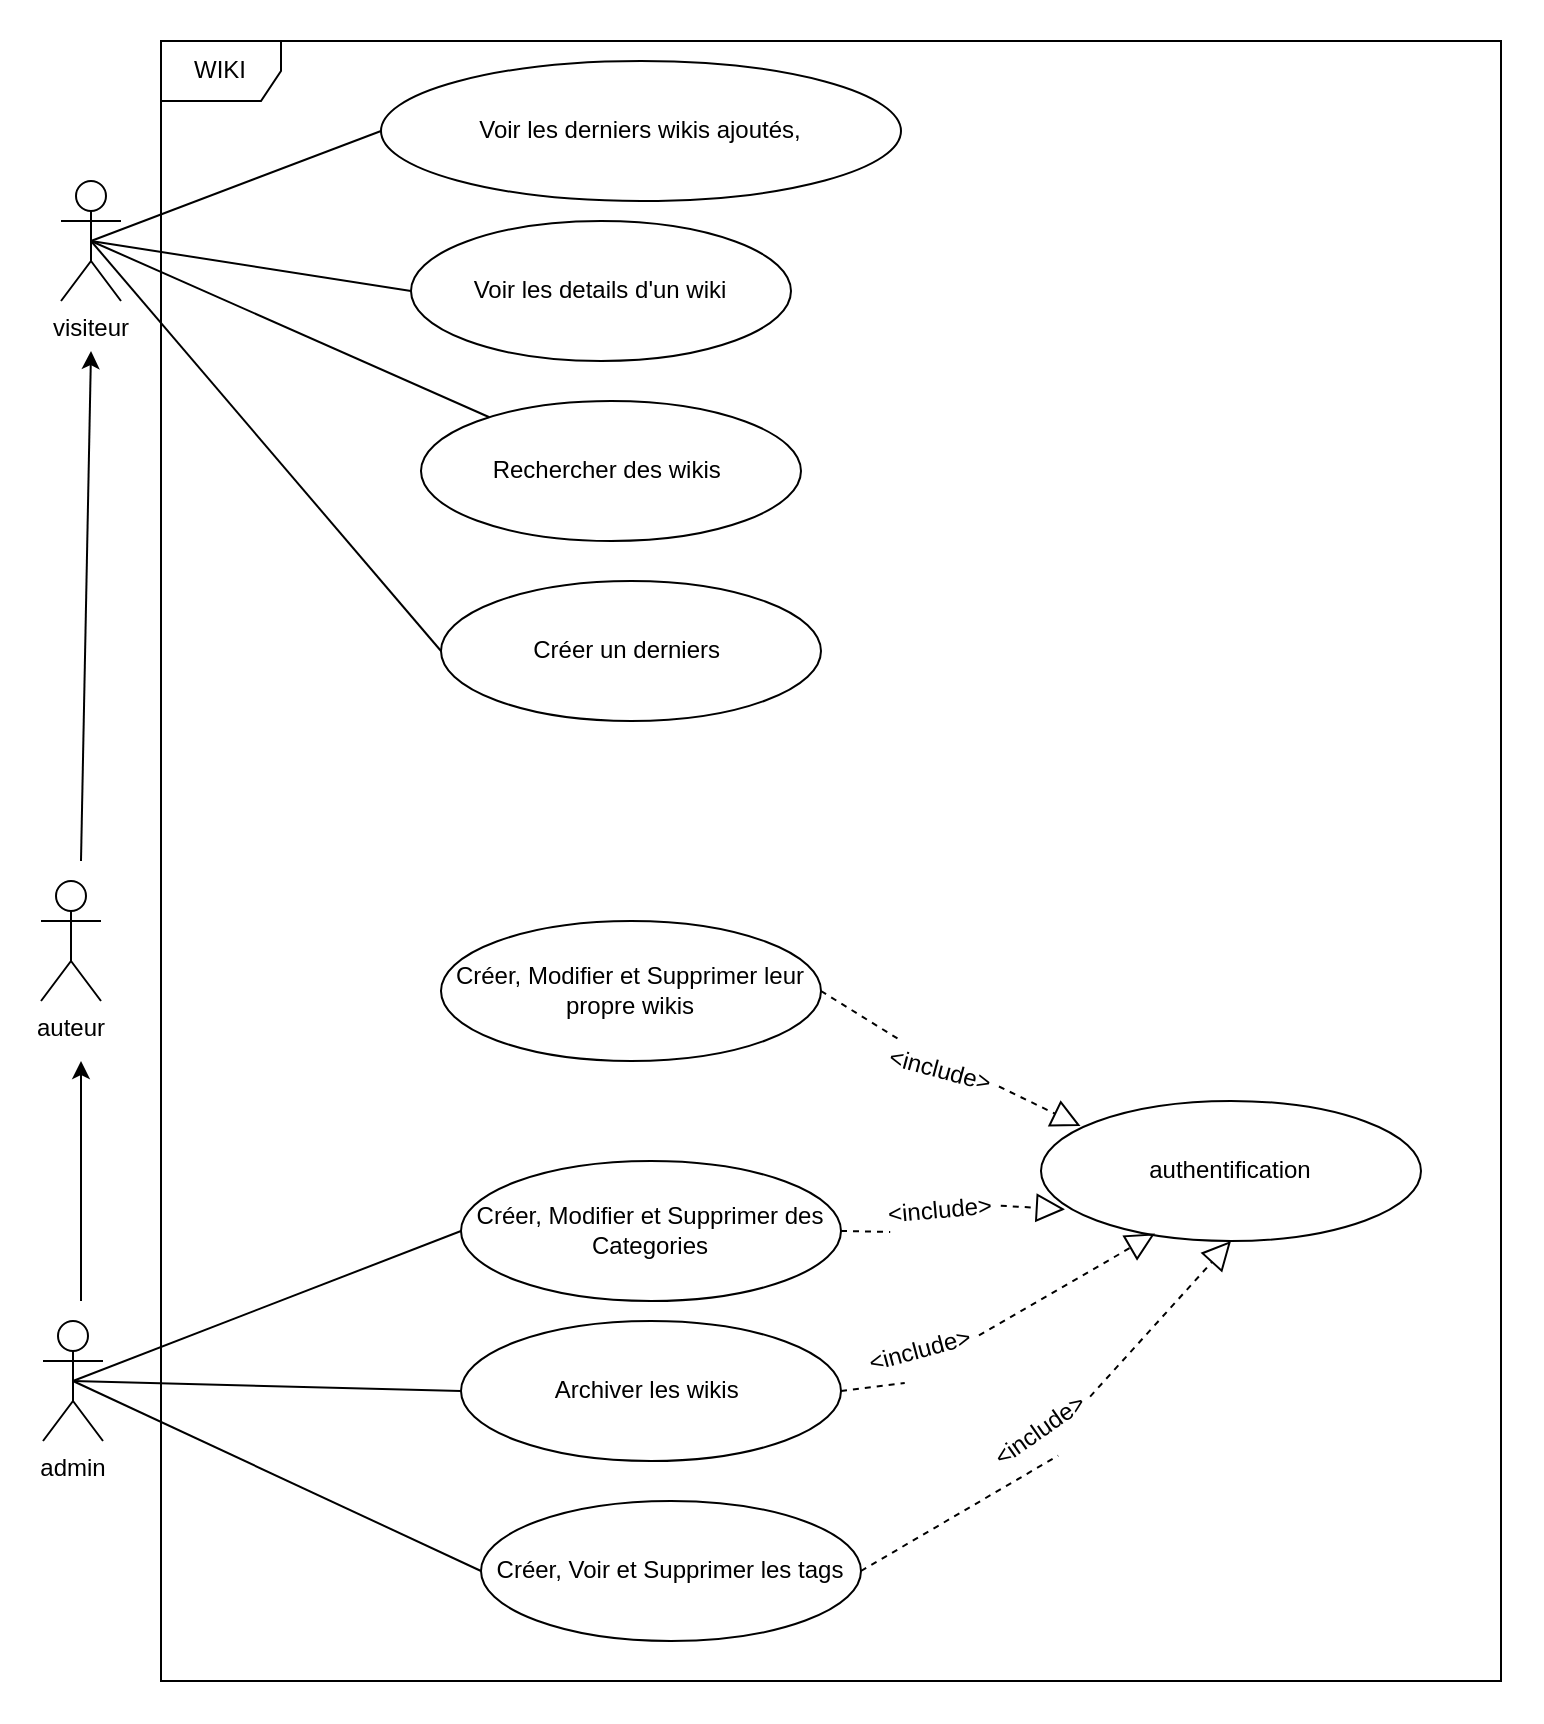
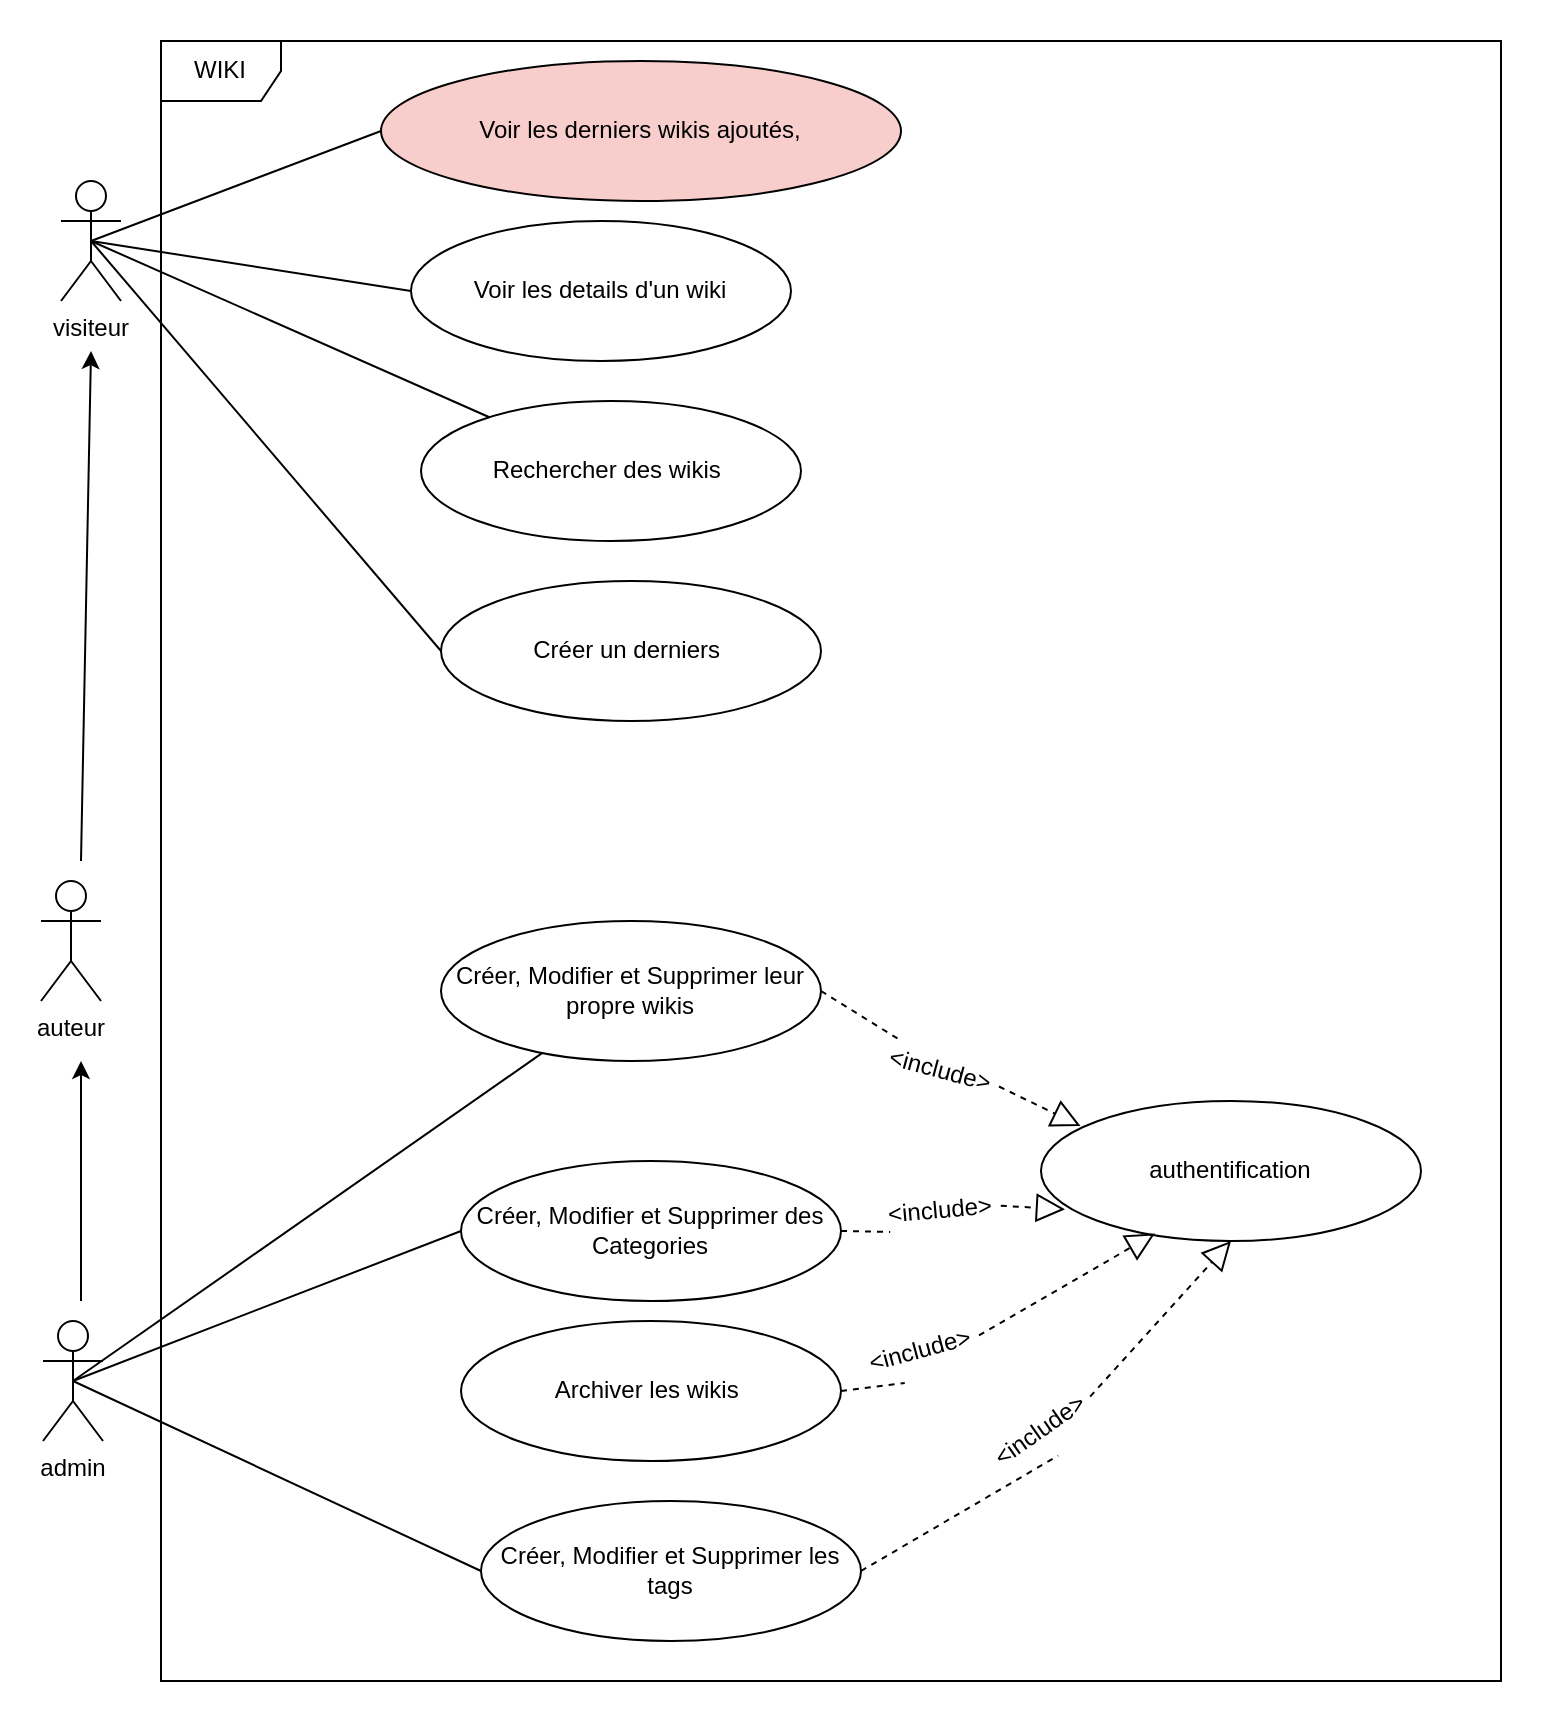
node "Voir les derniers wikis ajoutés,": fillcolor #ffffff -> #f8cecc
edge "admin" -- "Archiver les wikis": now "admin" -- "Créer, Modifier et Supprimer leur propre wikis"
node "Créer, Voir et Supprimer les tags": label "Créer, Voir et Supprimer les tags" -> "Créer, Modifier et Supprimer les tags"
